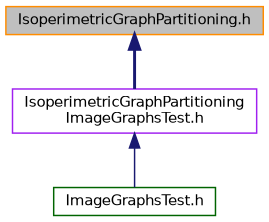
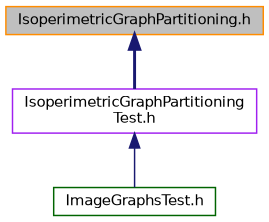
node "IsoperimetricGraphPartitioning ImageGraphsTest.h": label "IsoperimetricGraphPartitioning ImageGraphsTest.h" -> "IsoperimetricGraphPartitioning Test.h"
